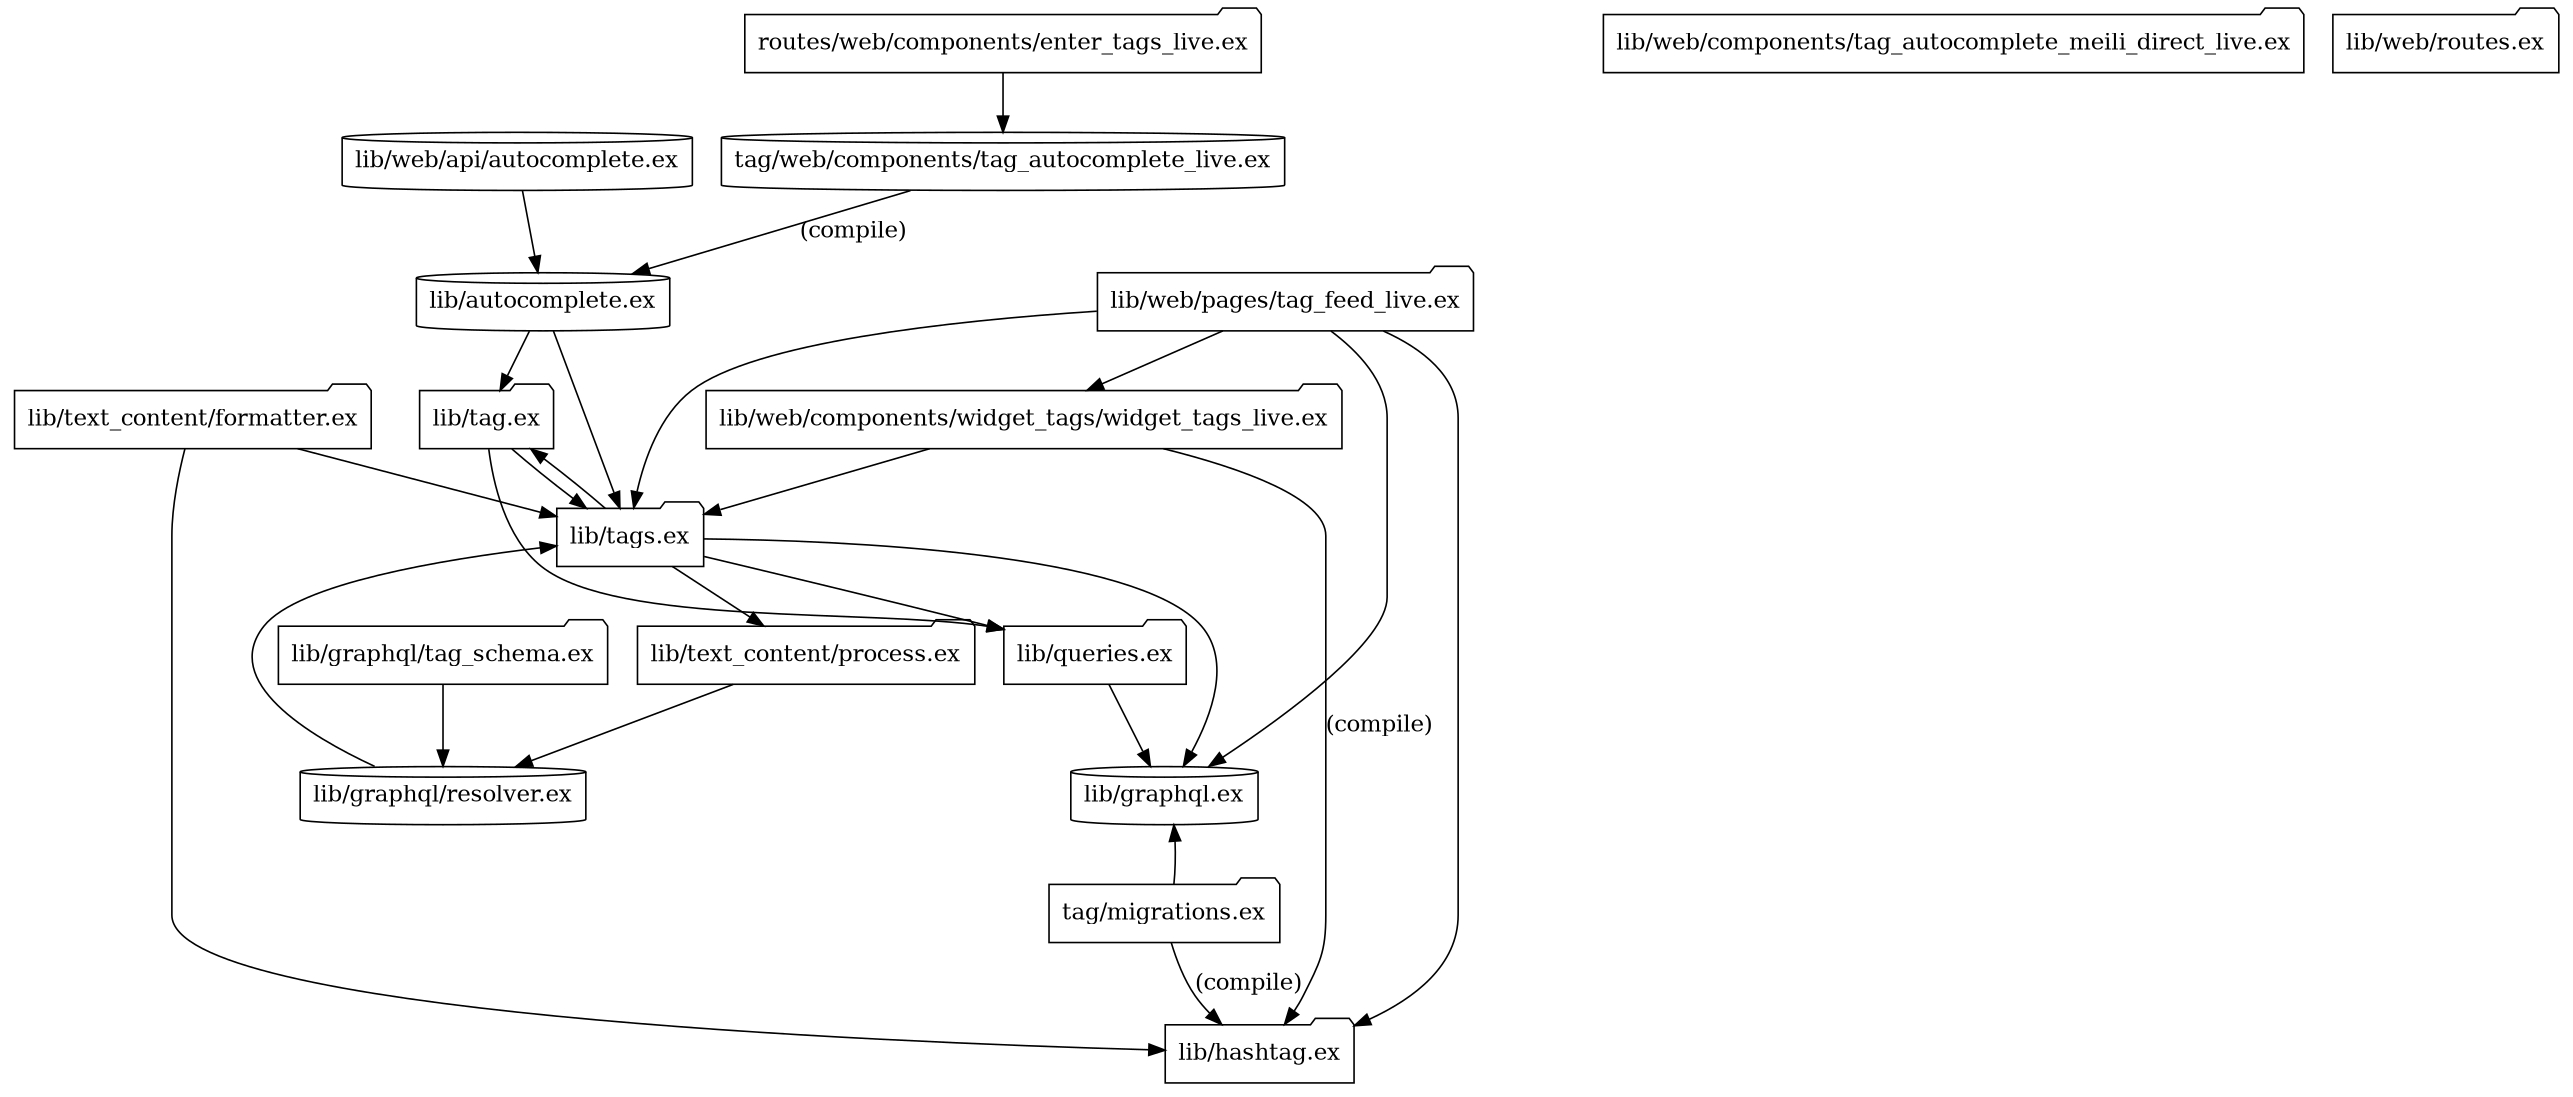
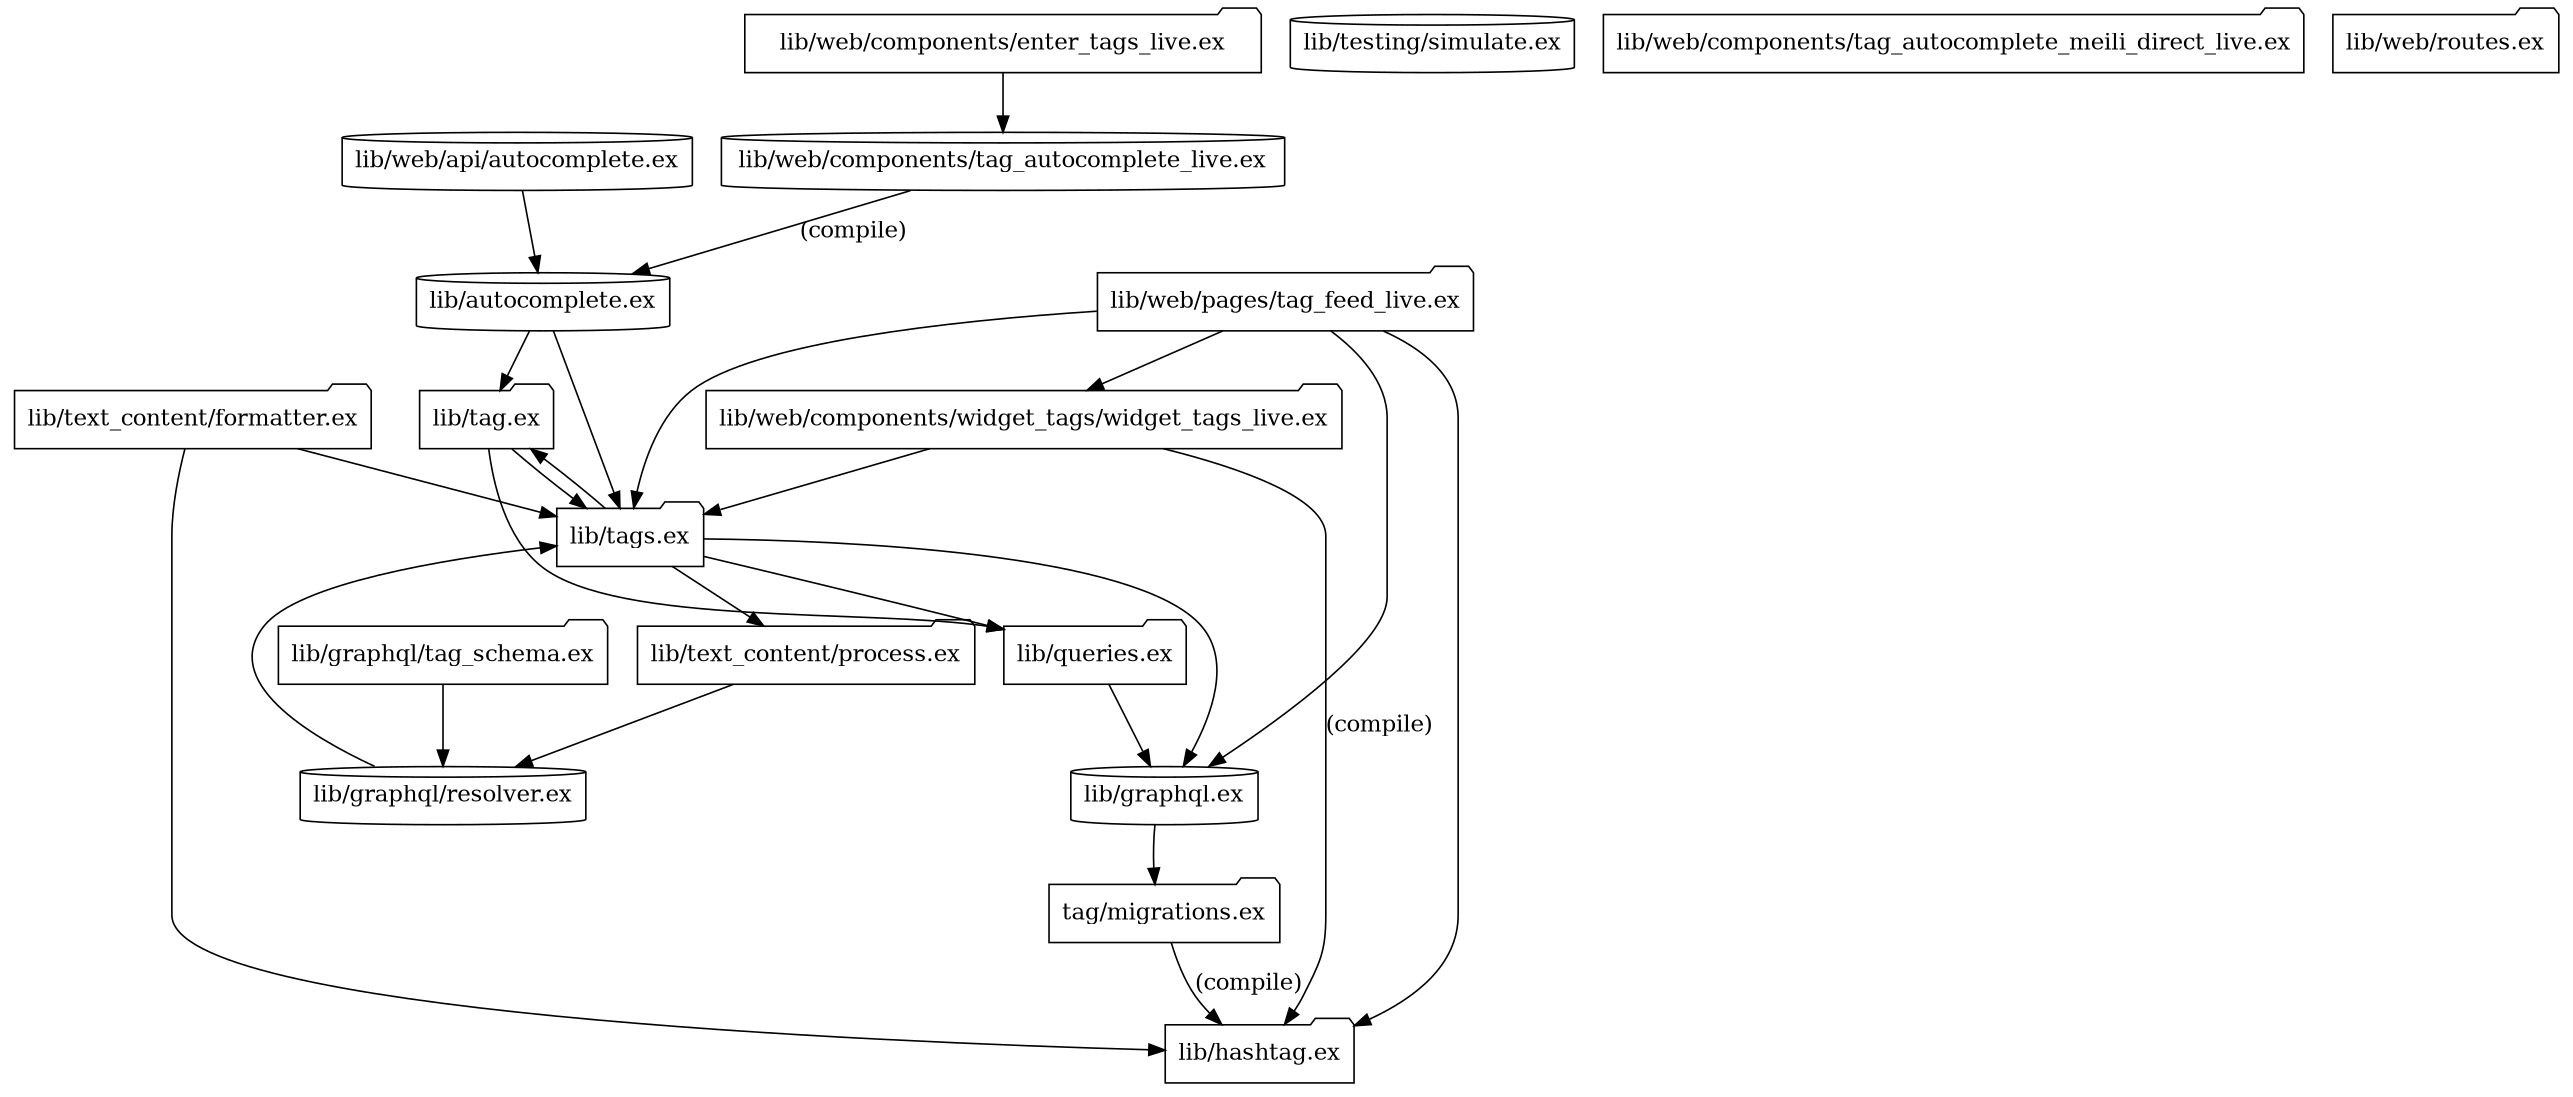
node "routes/web/components/enter_tags_live.ex": label "routes/web/components/enter_tags_live.ex" -> "lib/web/components/enter_tags_live.ex"
node "lib/testing/simulate.ex": added
node "tag/web/components/tag_autocomplete_live.ex": label "tag/web/components/tag_autocomplete_live.ex" -> "lib/web/components/tag_autocomplete_live.ex"
edge "tag/migrations.ex" -> "lib/graphql.ex": reversed
